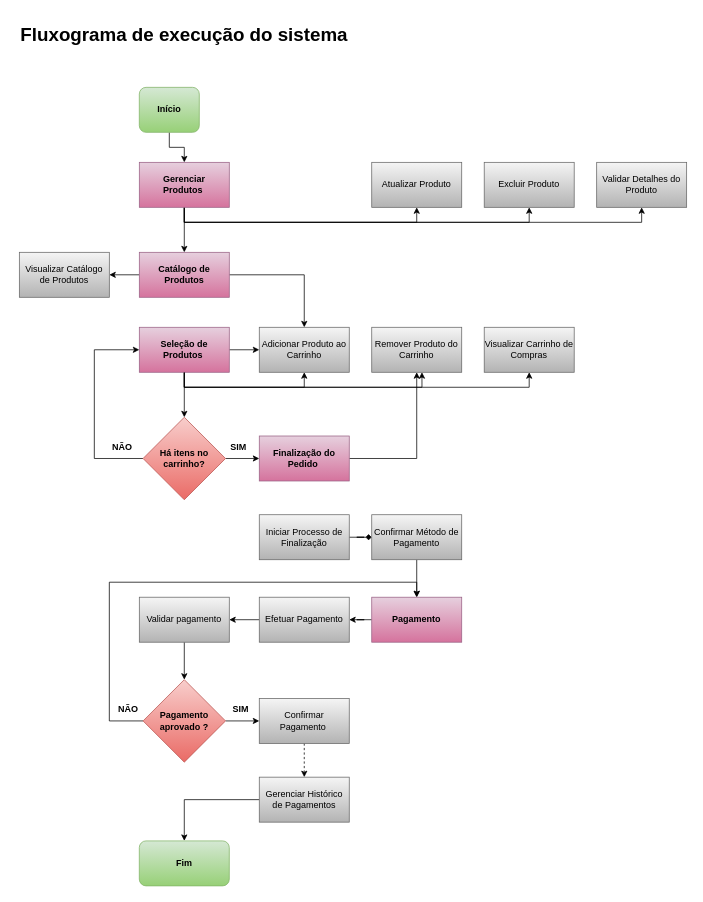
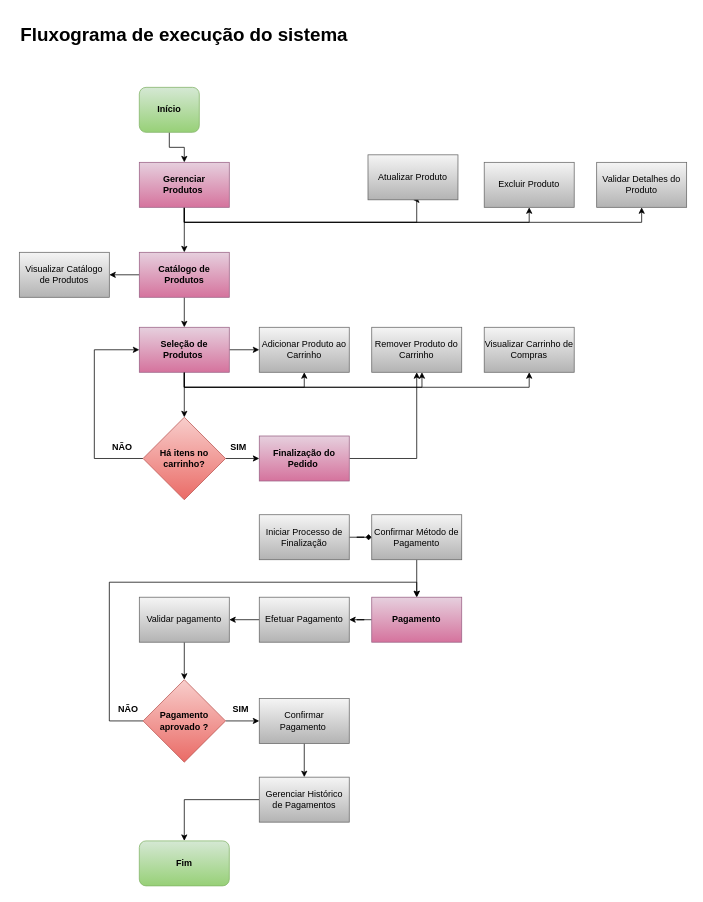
node "Atualizar Produto": moved (417, 185) -> (413, 177)
edge "Catálogo de Produtos" -> "Adicionar Produto ao Carrinho": now "Catálogo de Produtos" -> "Seleção de Produtos"
edge "Confirmar Pagamento" -> "Gerenciar Histórico de Pagamentos": style dashed -> solid
